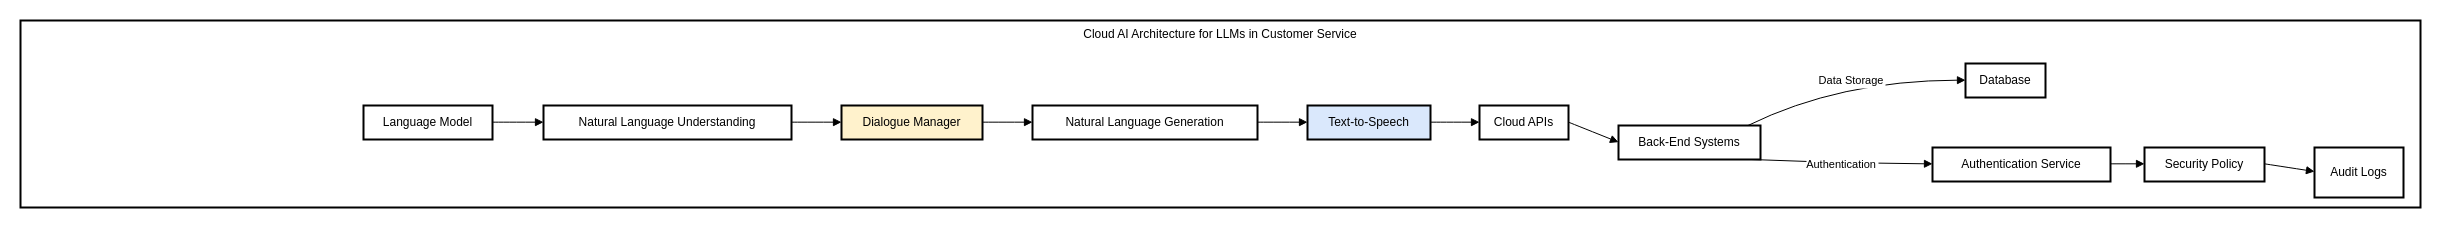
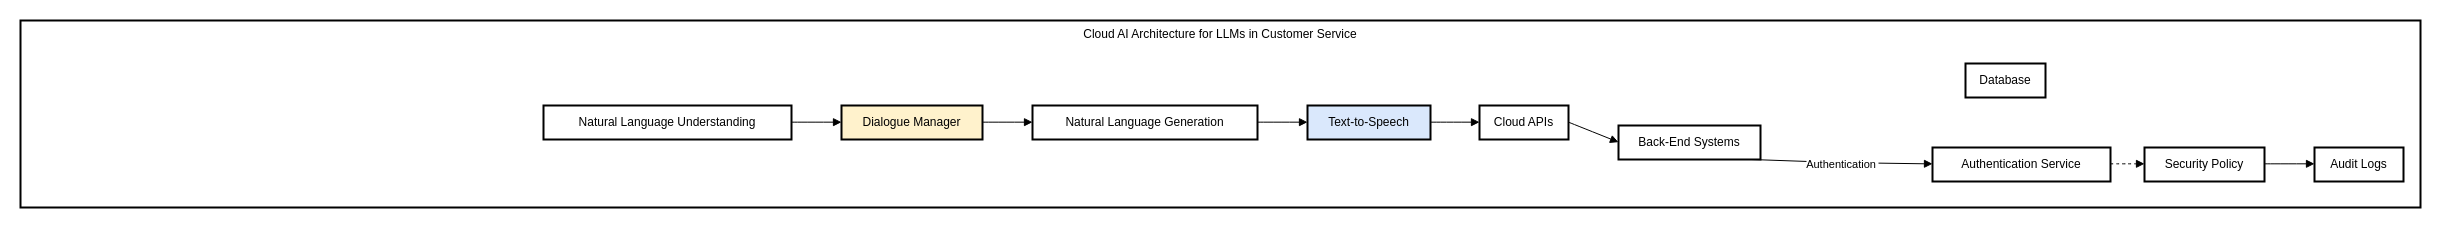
edge "Back-End Systems" -> "Database": removed, label "Data Storage"
edge "Language Model" -> "Natural Language Understanding": removed
node "Language Model": removed
edge "Authentication Service" -> "Security Policy": style solid -> dashed
node "Audit Logs": size 89x50 -> 89x34
